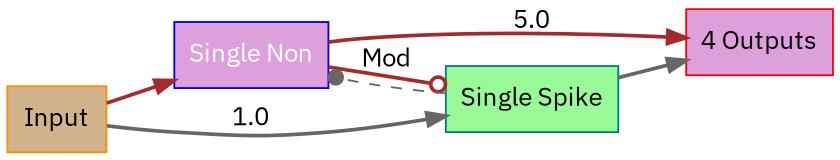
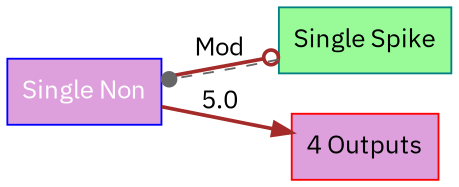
edge "Single Spike" -> "4 Outputs": removed
node "Input": removed
